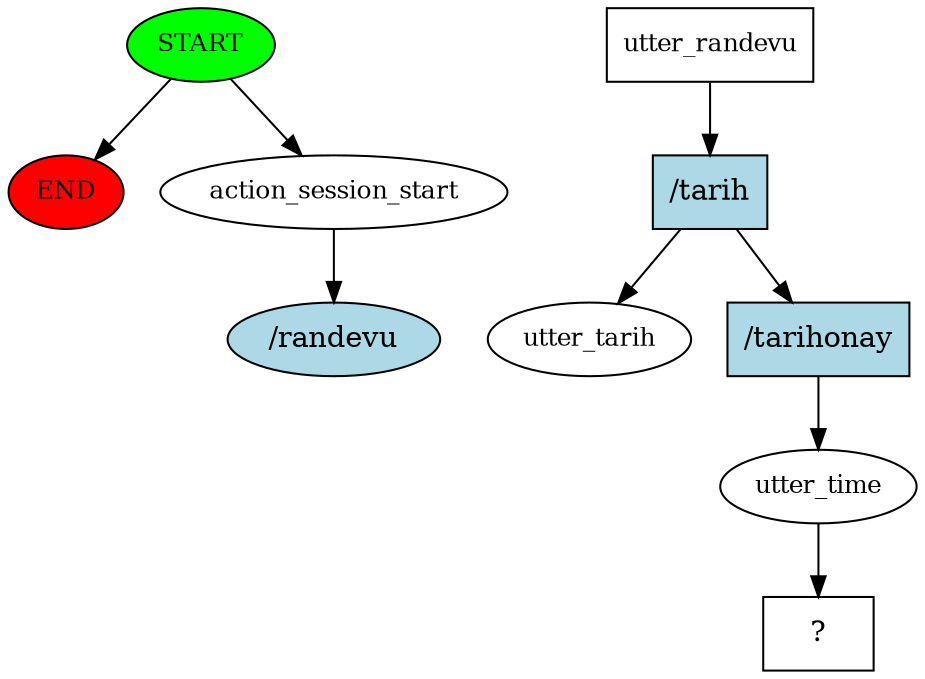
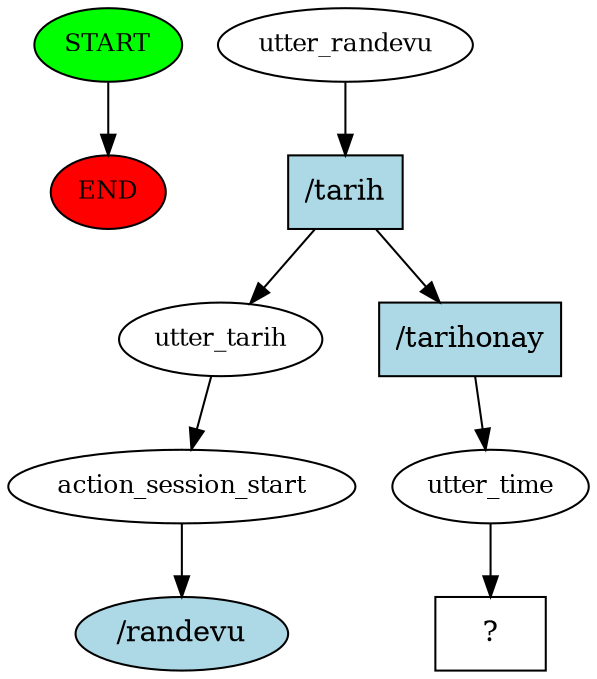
node "utter_randevu": shape box -> ellipse
edge "START" -> "action_session_start": now "utter_tarih" -> "action_session_start"
